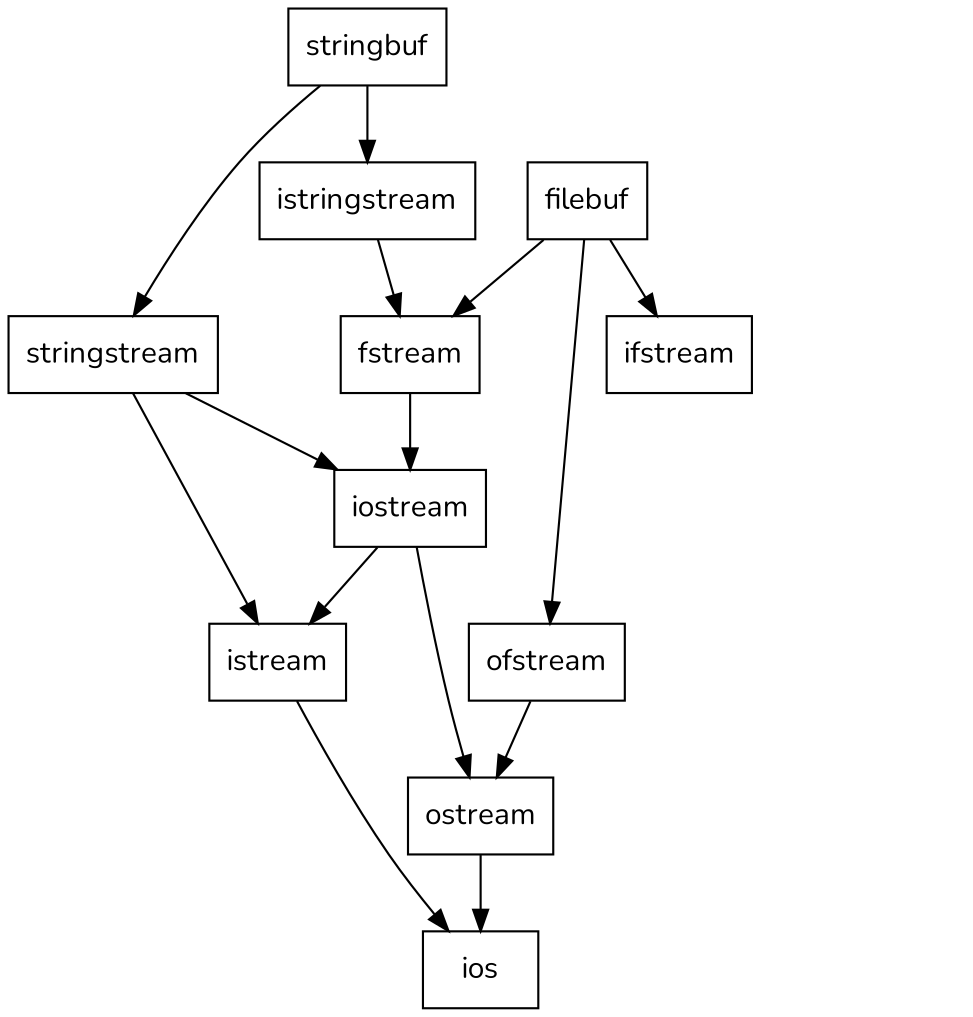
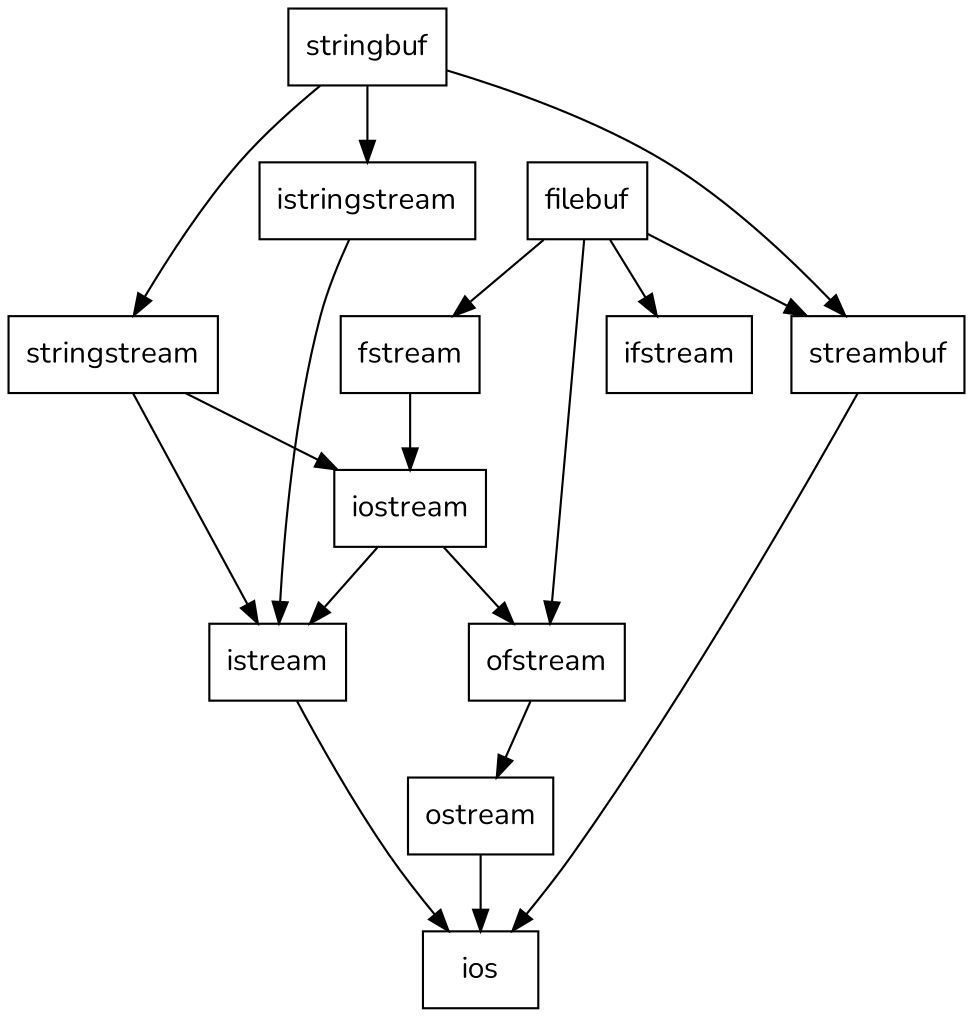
edge "istringstream" -> "fstream": now "istringstream" -> "istream"
node "streambuf": added
edge "iostream" -> "ostream": now "iostream" -> "ofstream"
